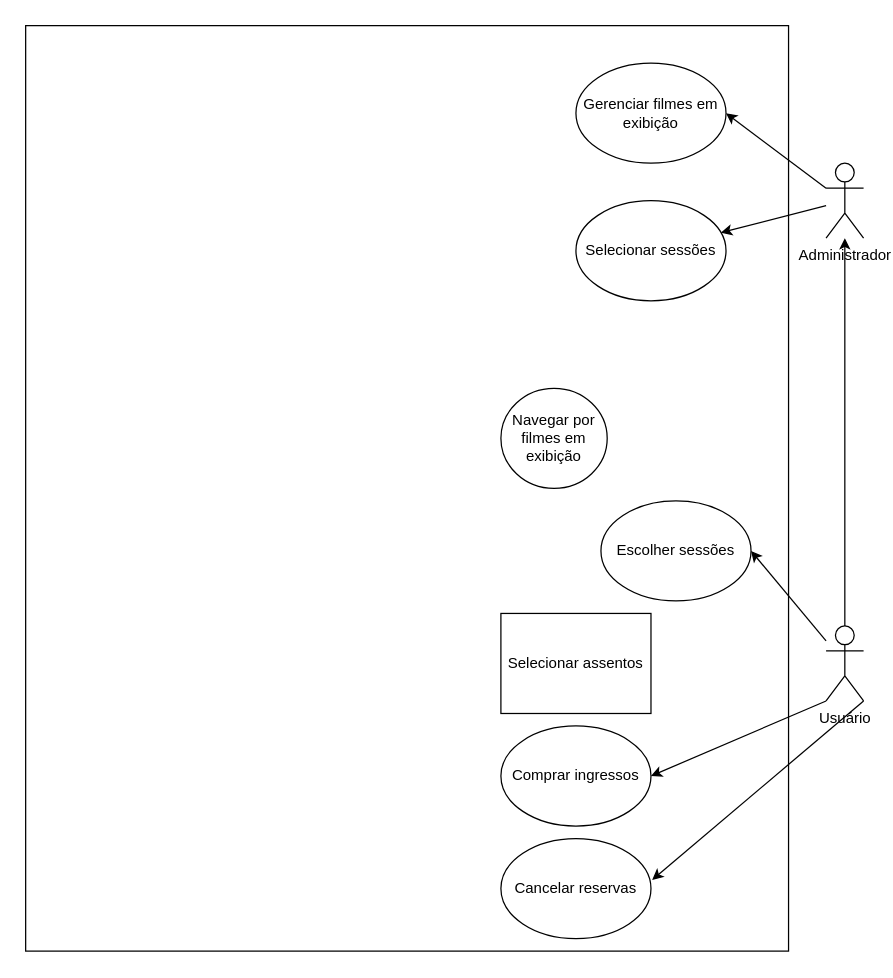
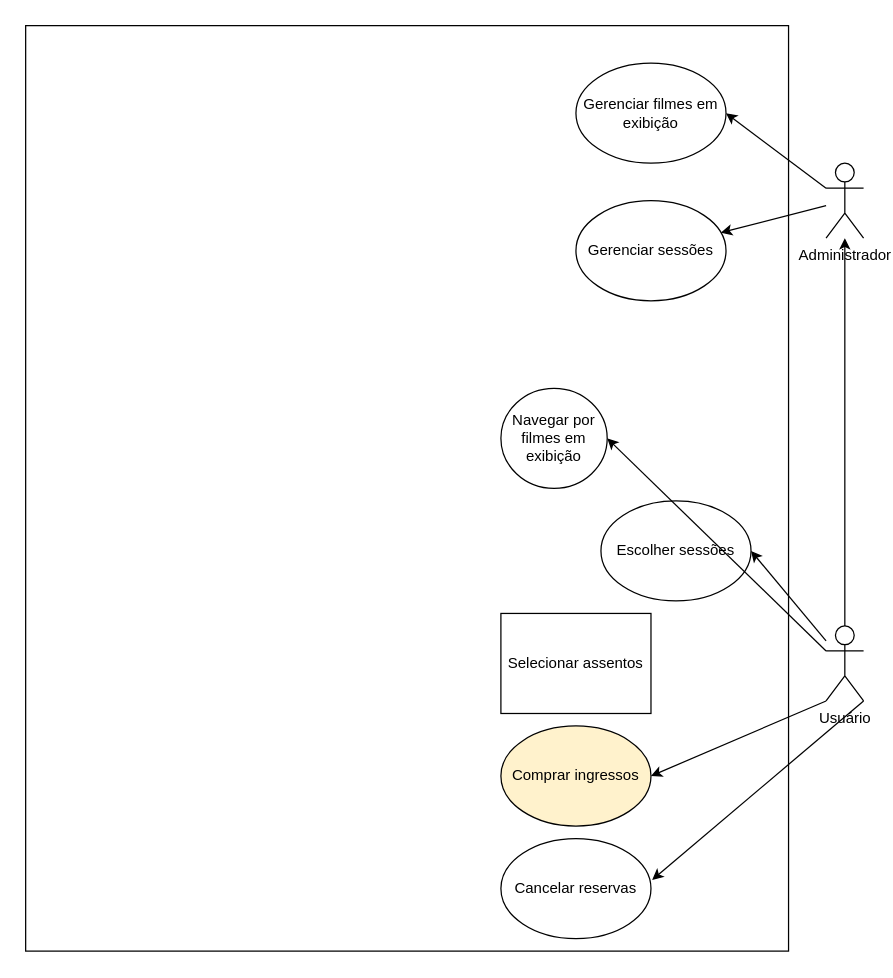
node "Selecionar sessões": label "Selecionar sessões" -> "Gerenciar sessões"
edge "Usuário" -> "Navegar por filmes em exibição": added
node "Comprar ingressos": fillcolor #ffffff -> #fff2cc
